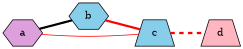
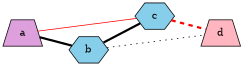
edge "b" -- "c": color red -> black
node "a": shape hexagon -> trapezium
node "c": shape trapezium -> hexagon
edge "d" -- "b": added
